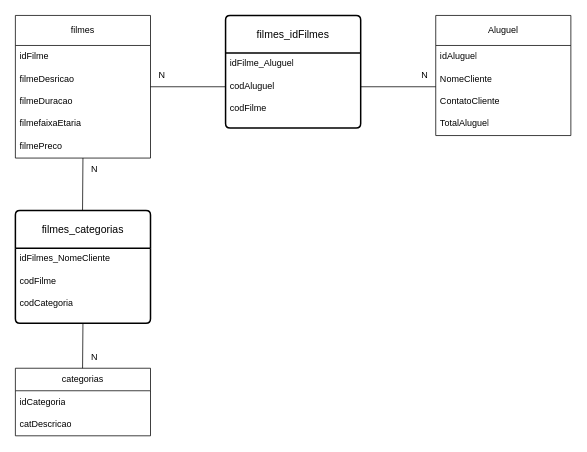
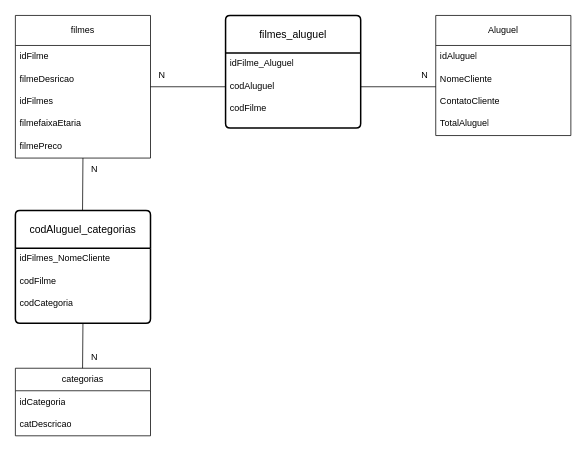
node "filmes_idFilmes": label "filmes_idFilmes" -> "filmes_aluguel"
node "filmeDuracao": label "filmeDuracao" -> "idFilmes"
node "filmes_categorias": label "filmes_categorias" -> "codAluguel_categorias"
